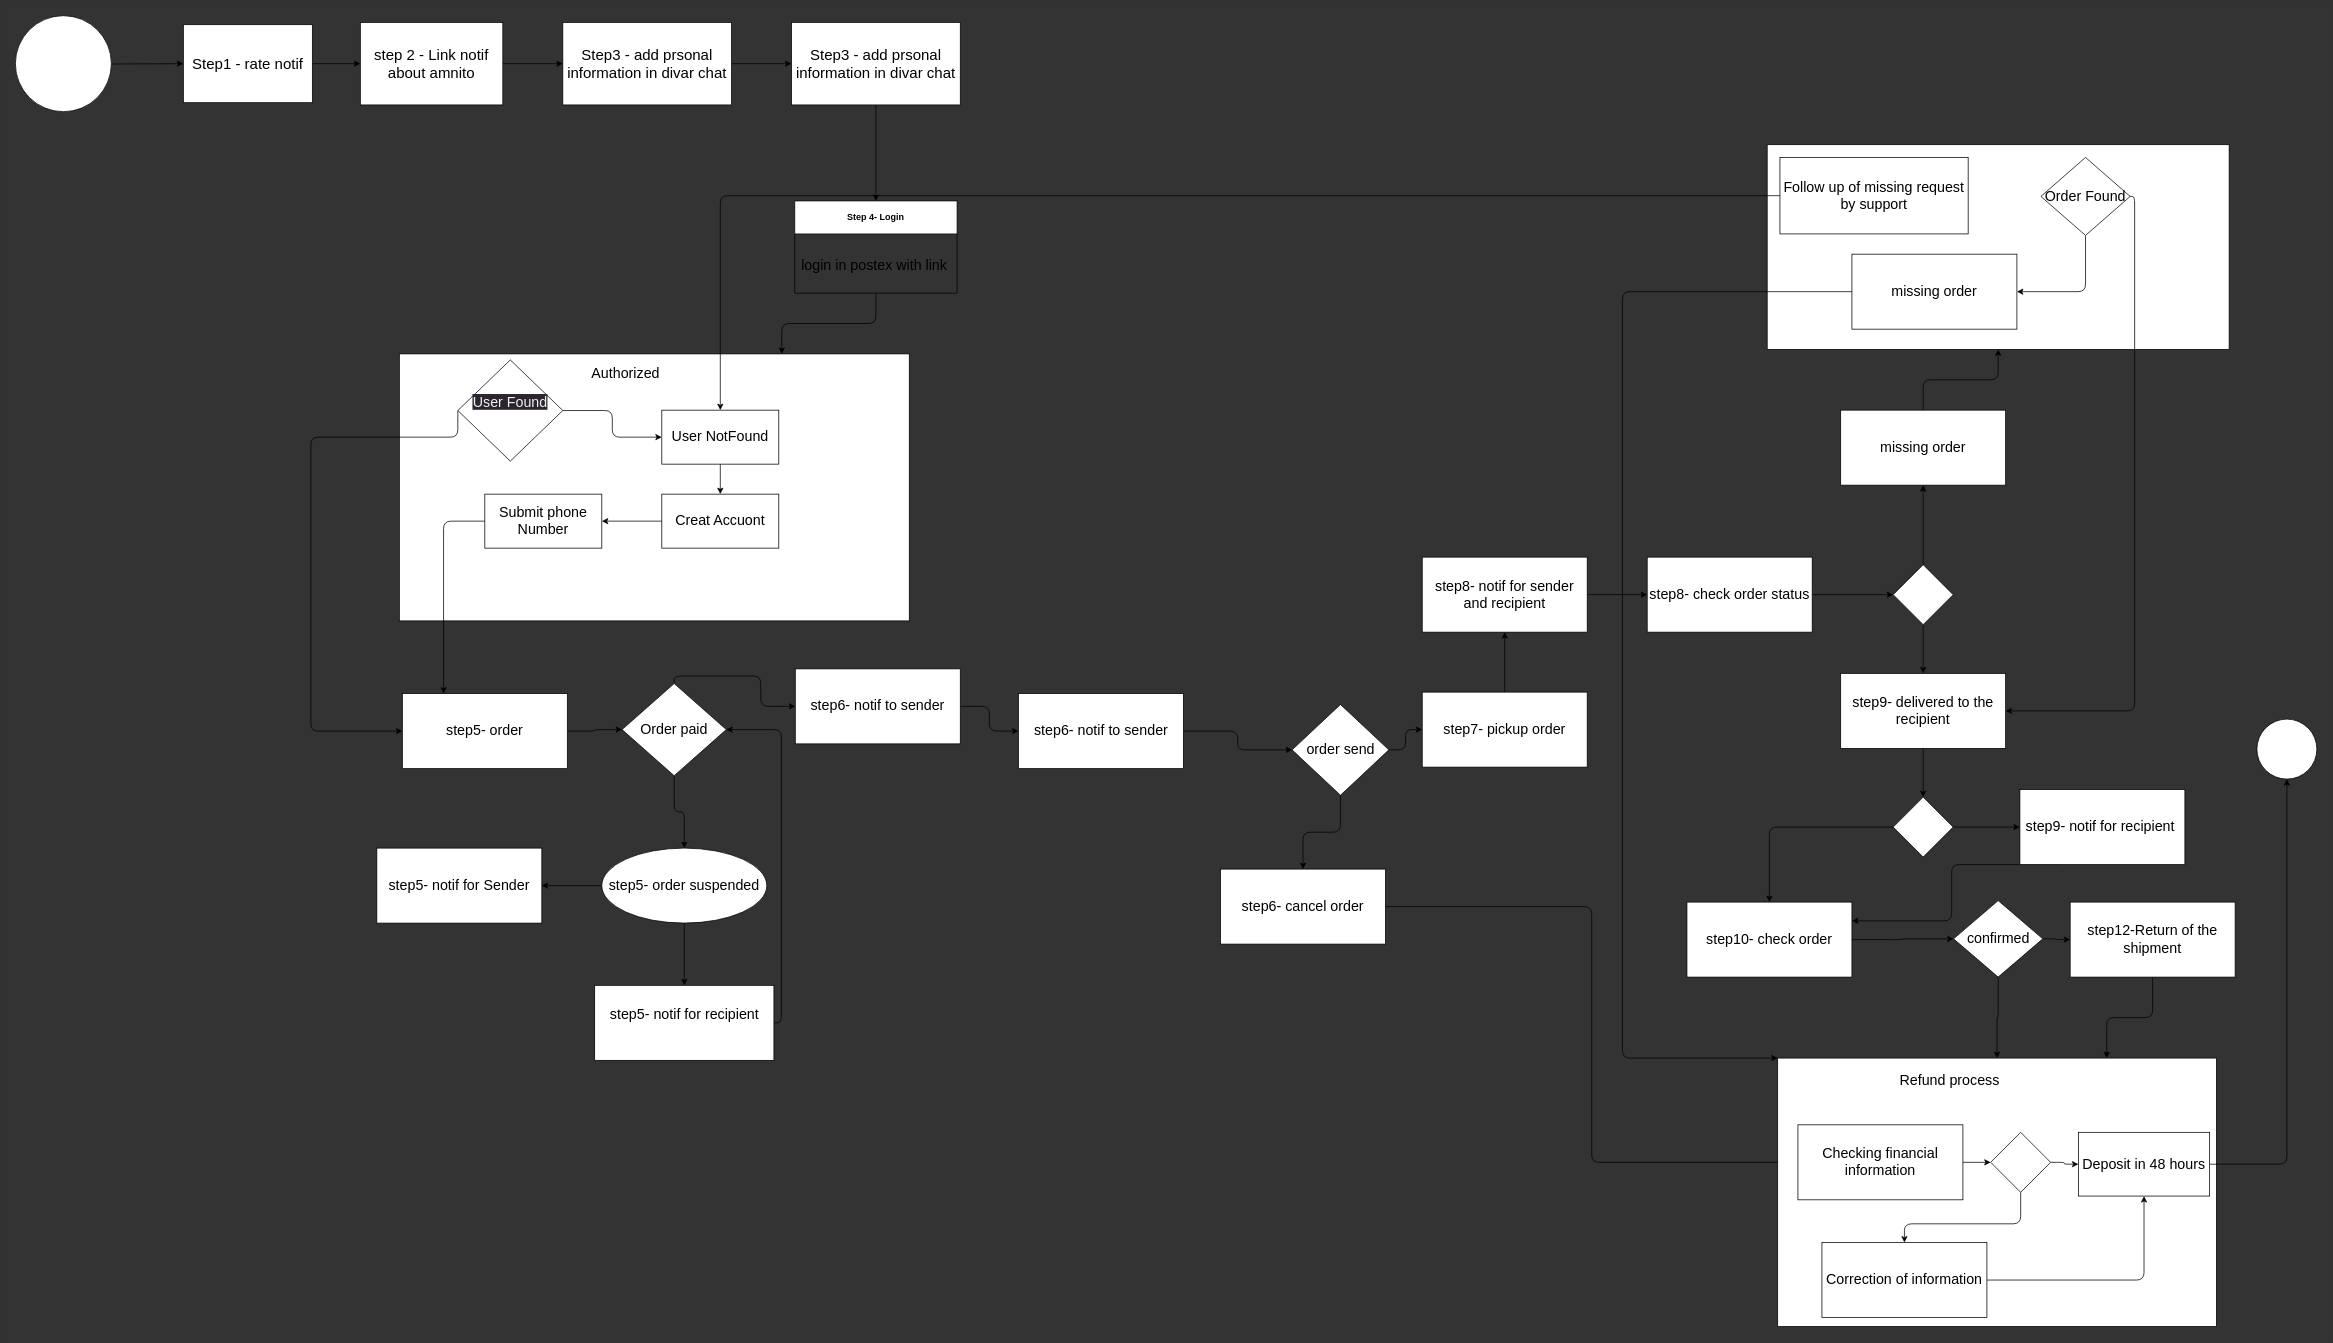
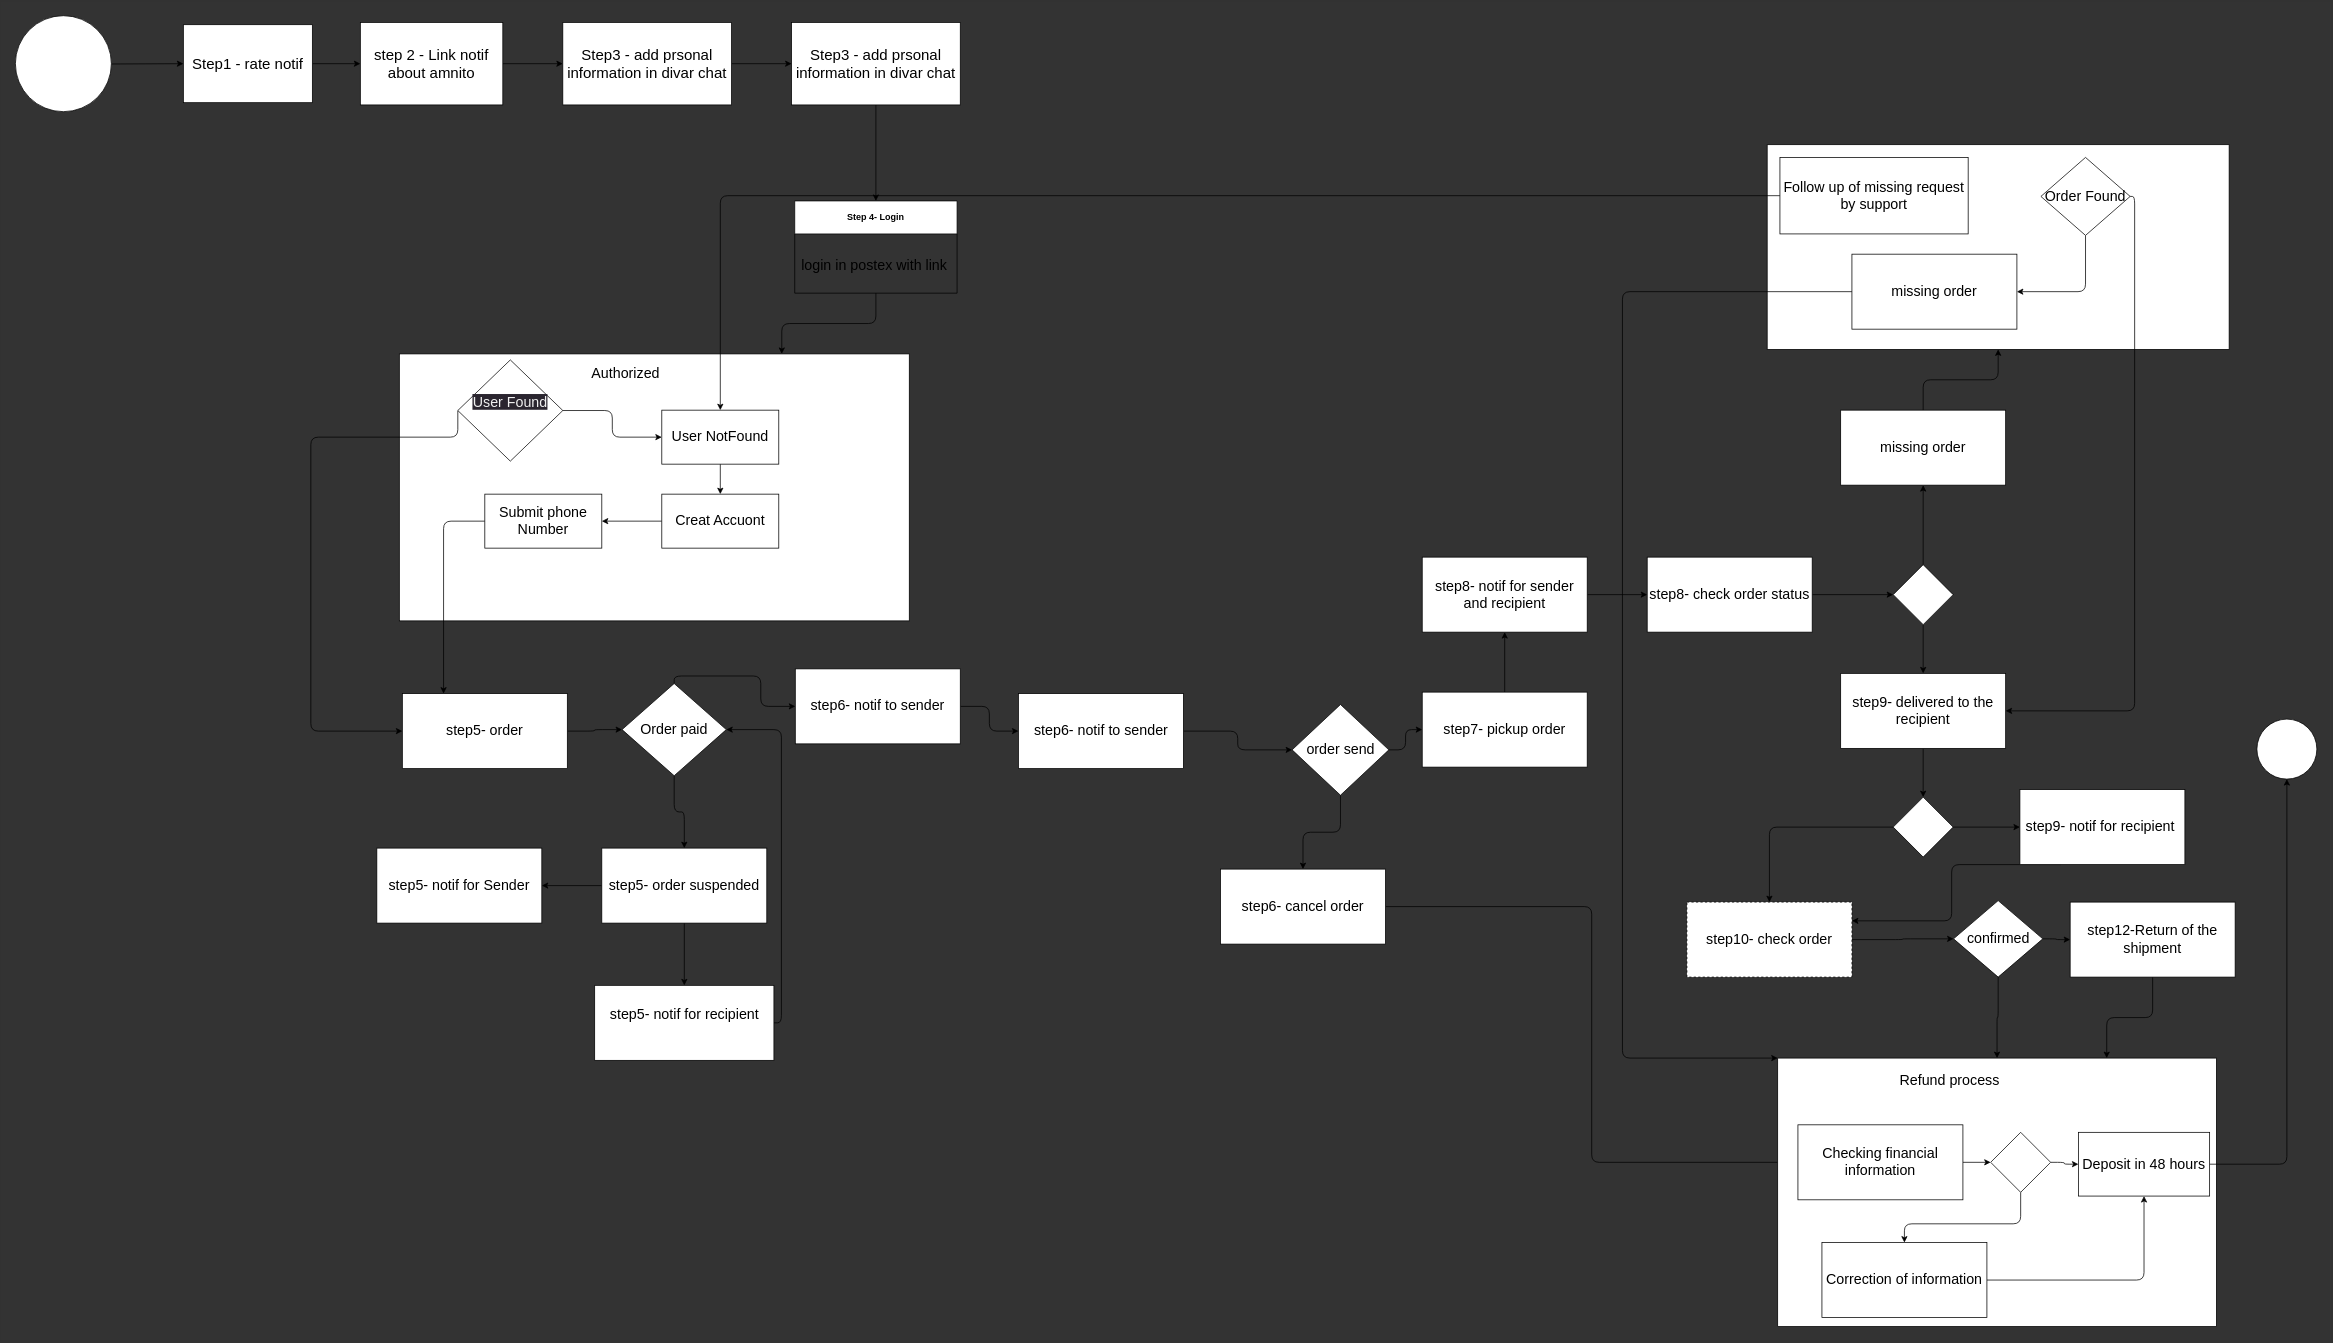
node "step5- order suspended": shape ellipse -> rectangle
node "step10- check order": style solid -> dashed
